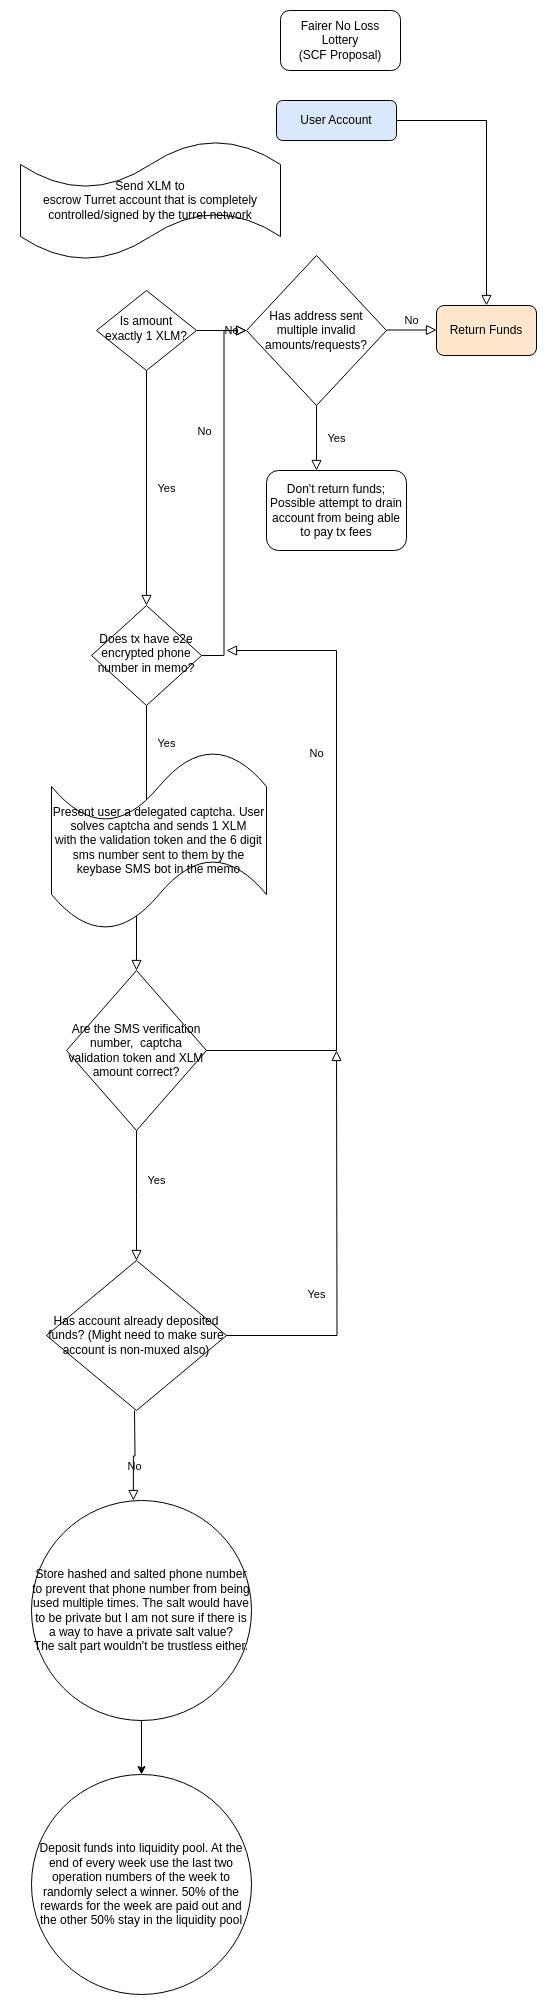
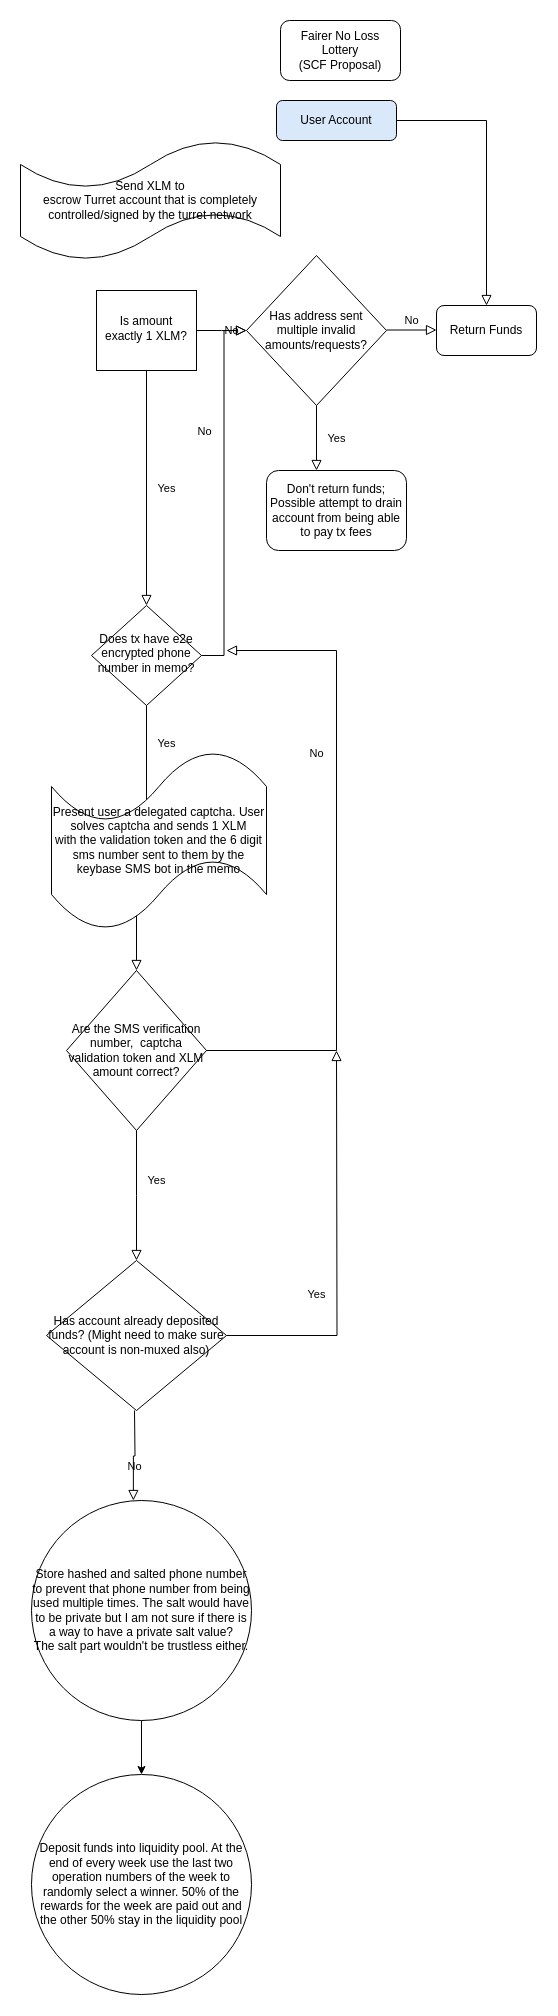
node "Fairer No Loss Lottery (SCF Proposal)": moved (341, 41) -> (341, 51)
node "Is amount exactly 1 XLM?": shape diamond -> rectangle
node "Return Funds": fillcolor #ffe6cc -> #ffffff
